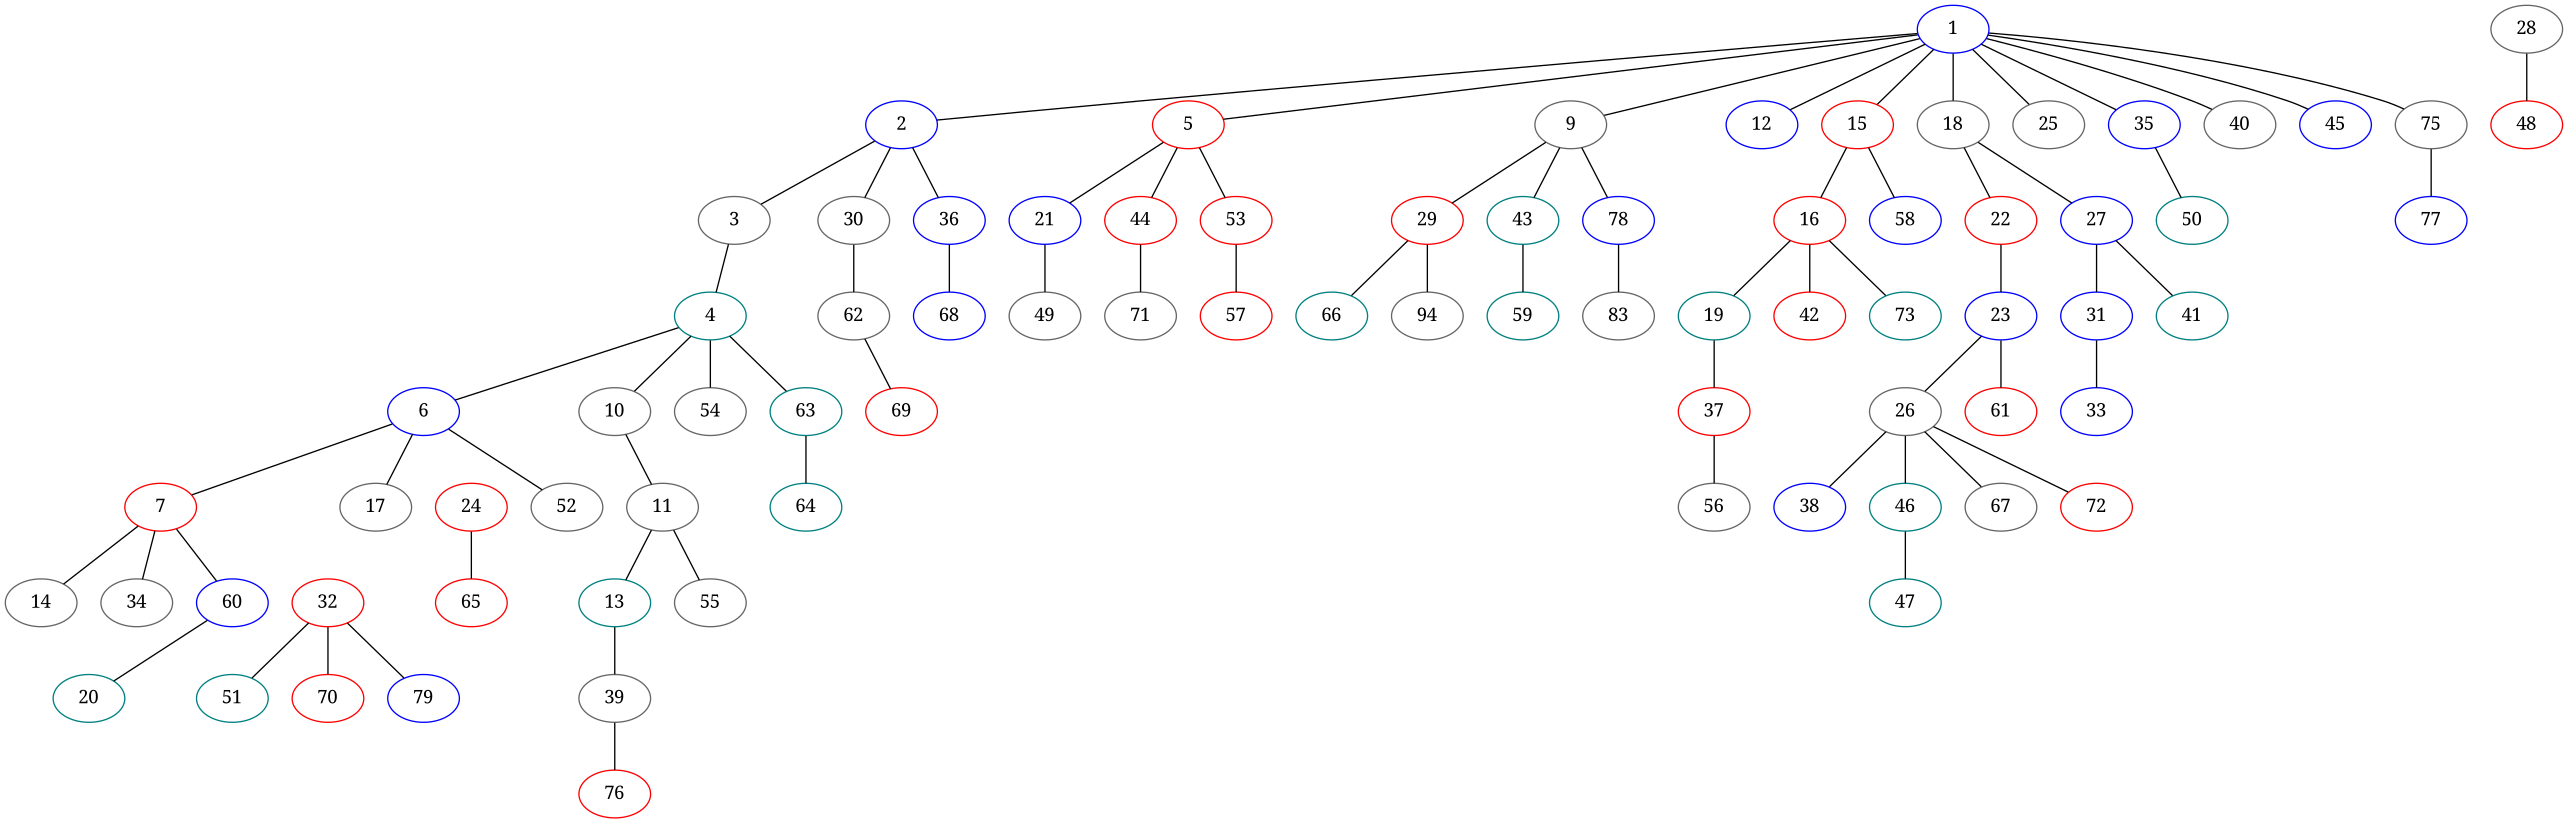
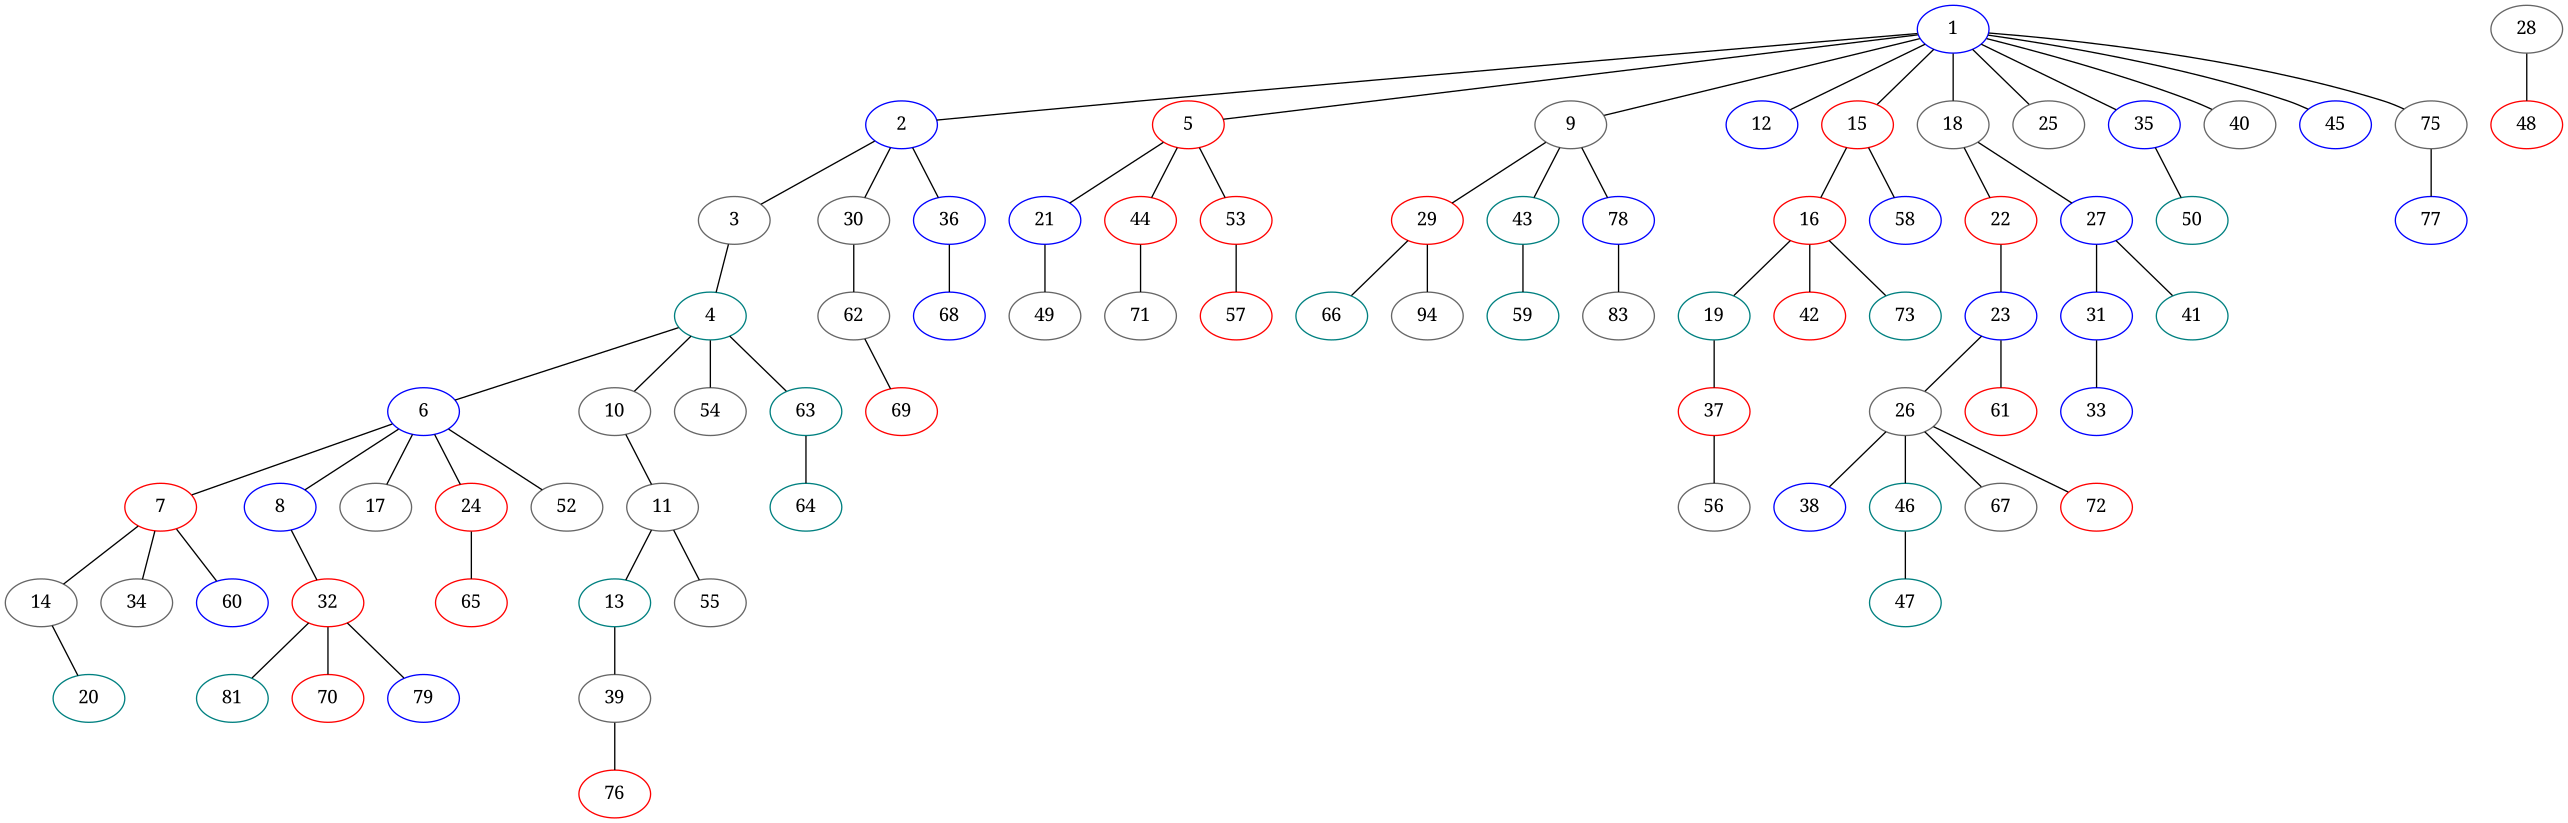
edge "6" -- "24": added
node "8": added
edge "60" -- "20": now "14" -- "20"
node "51": label "51" -> "81"
